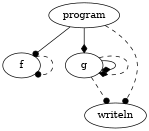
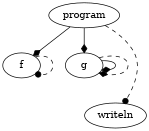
edge "program" -> "f": arrowhead dot -> diamond
edge "g" -> "writeln": removed
